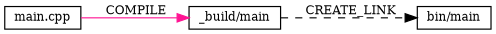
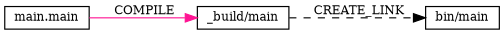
node "main.cpp": label "main.cpp" -> "main.main"
